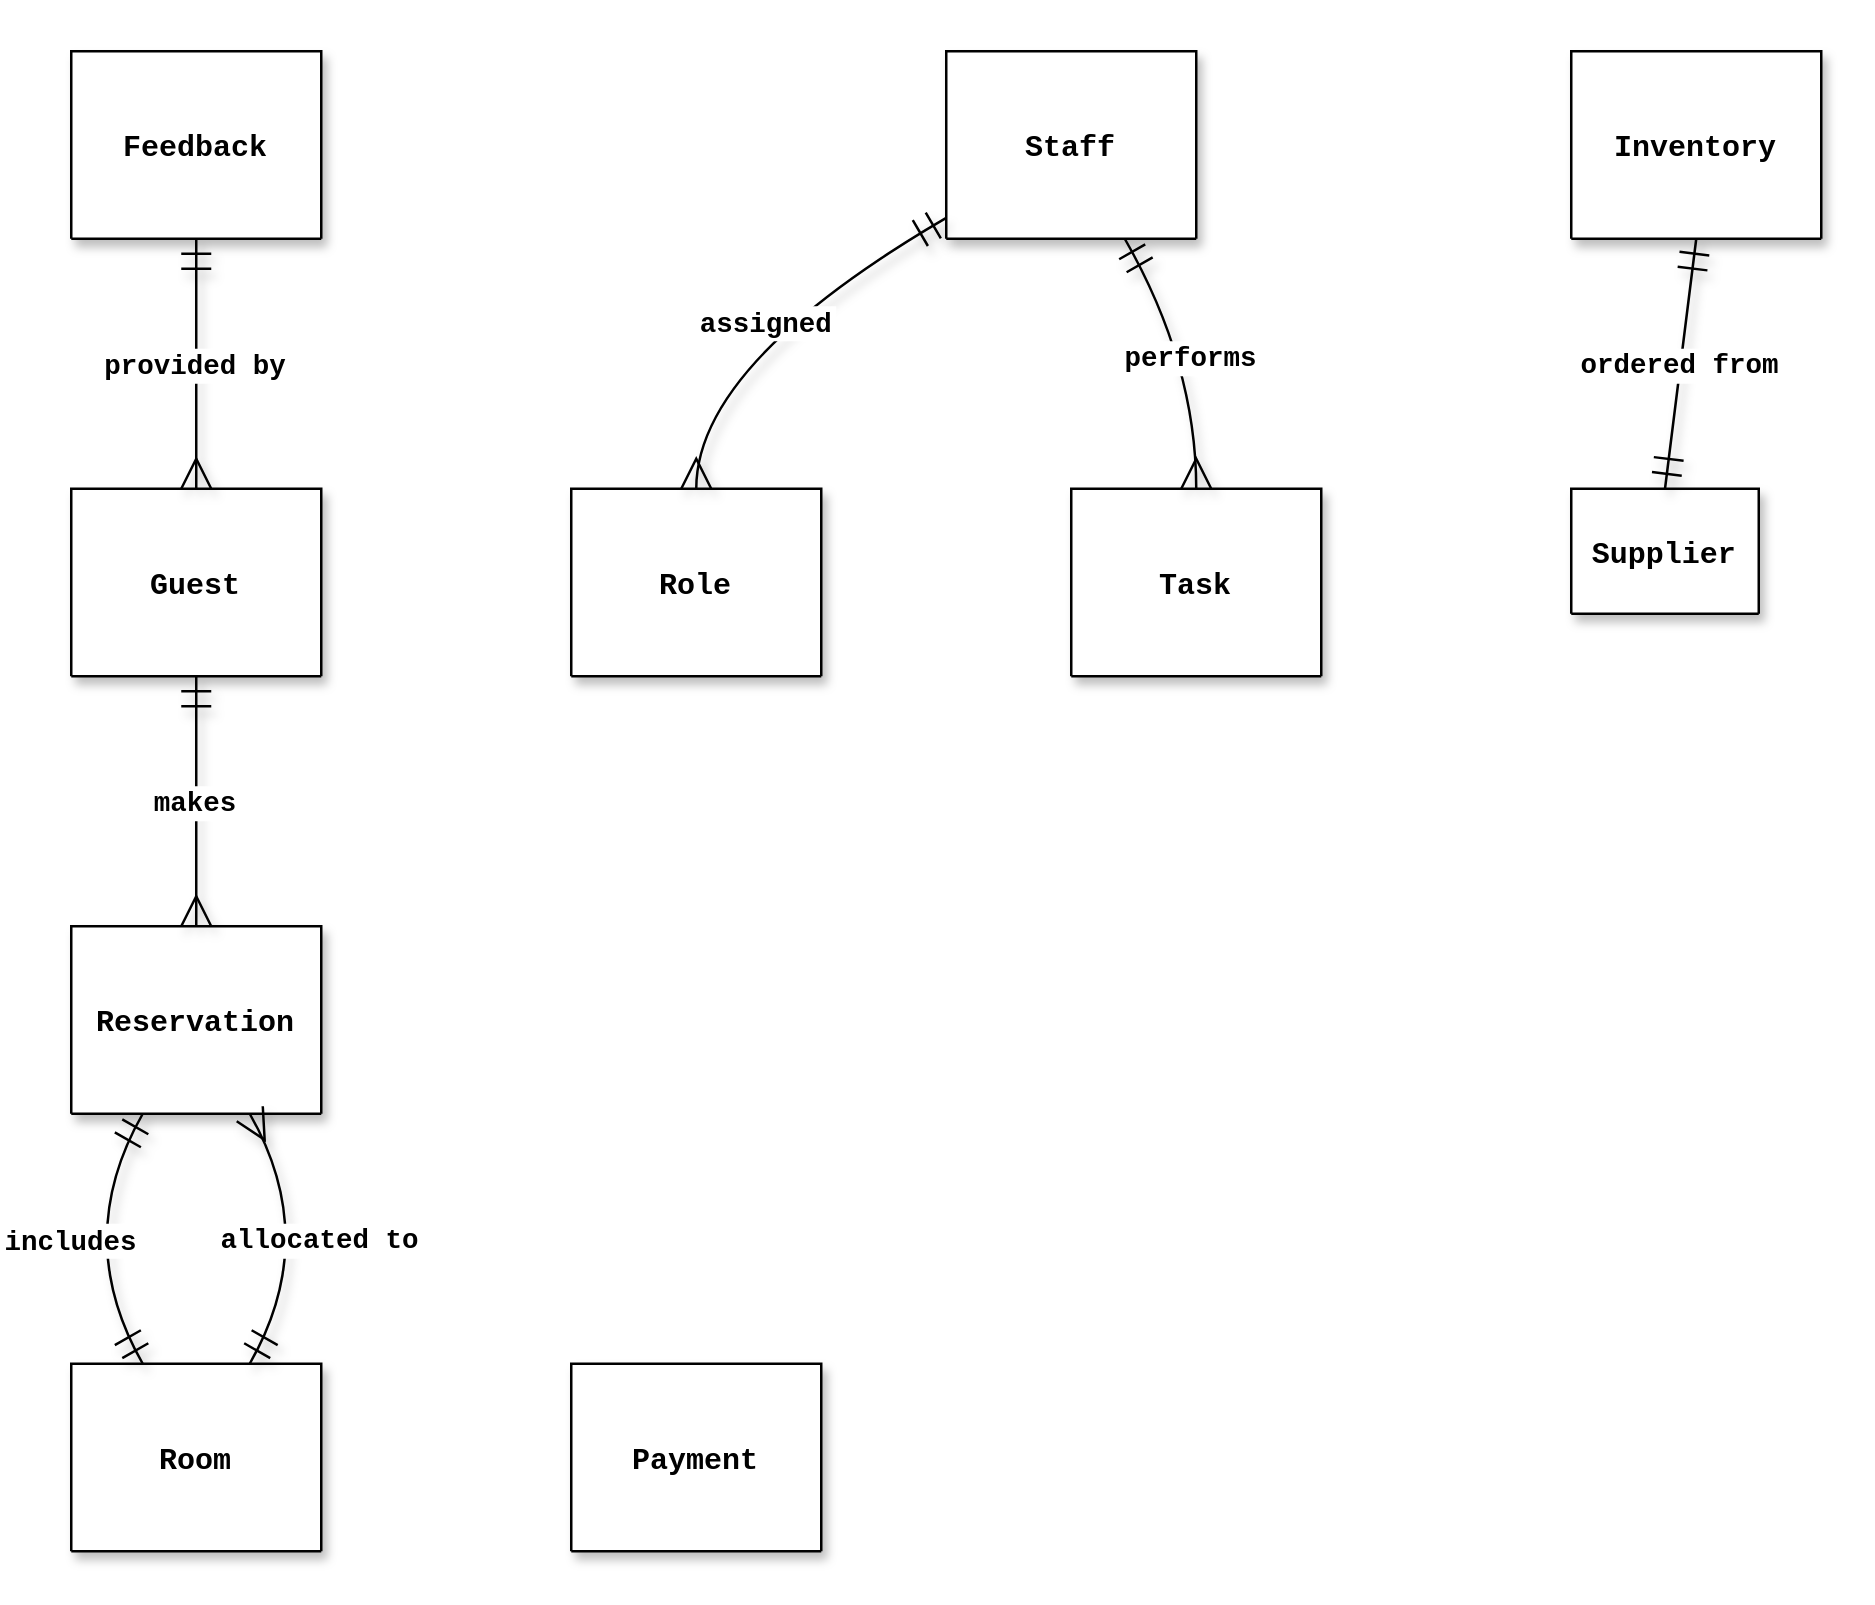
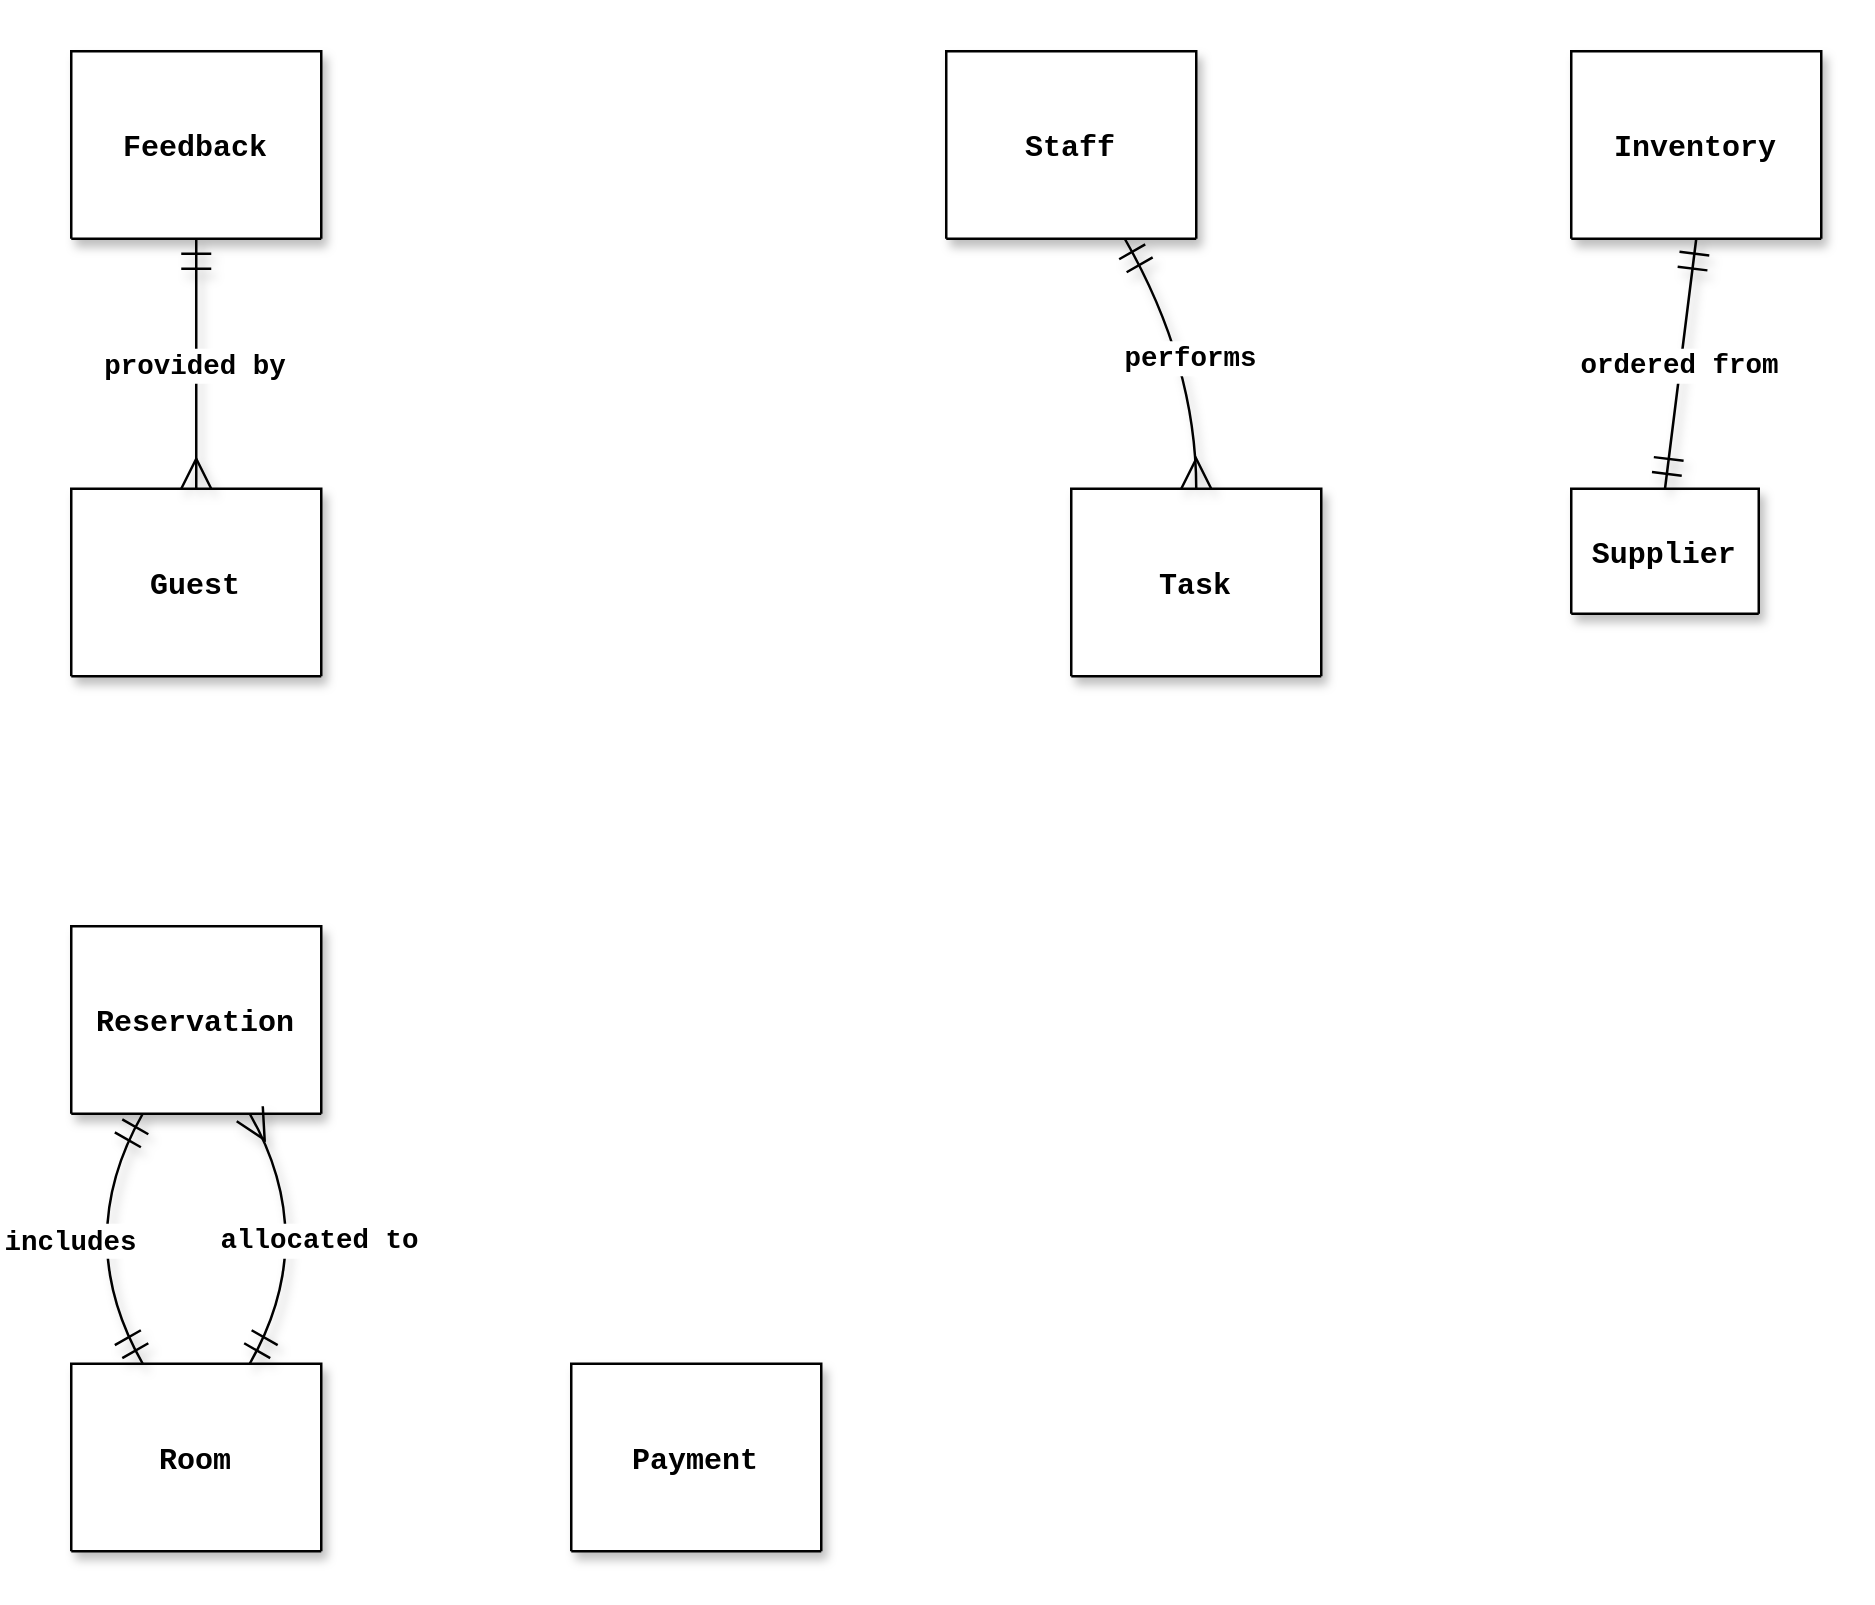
edge "Staff" -- "Role": removed, label "assigned"
node "Role": removed
edge "Guest" -- "Reservation": removed, label "makes"
